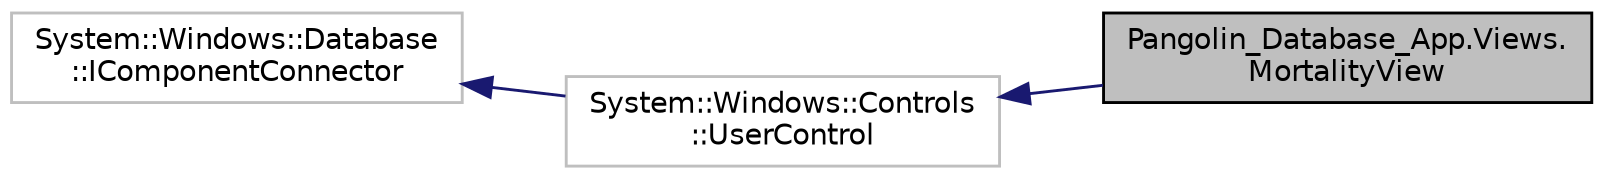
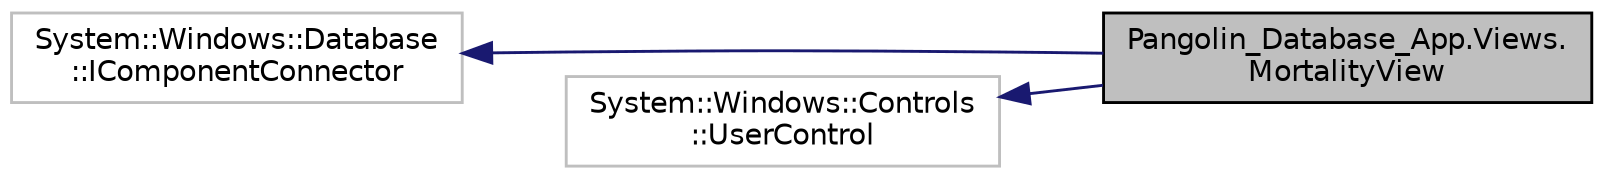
edge "System::Windows::Controls ::UserControl" -> "System::Windows::Database ::IComponentConnector": now "Pangolin_Database_App.Views. MortalityView" -> "System::Windows::Database ::IComponentConnector"
